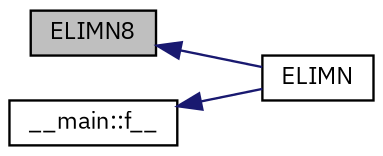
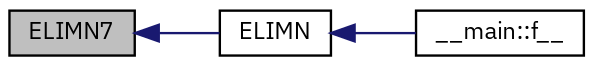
node "ELIMN8": label "ELIMN8" -> "ELIMN7"
edge "ELIMN" -> "__main::f__": reversed
